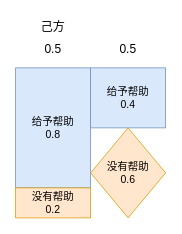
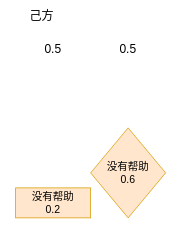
node "己方": moved (53, 27) -> (42, 15)
node "给予帮助0.4": removed
node "给予帮助 0.8": removed
